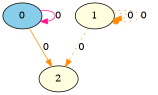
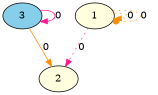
node "0": label "0" -> "3"
edge "1" -> "2": color darkorange -> deeppink
